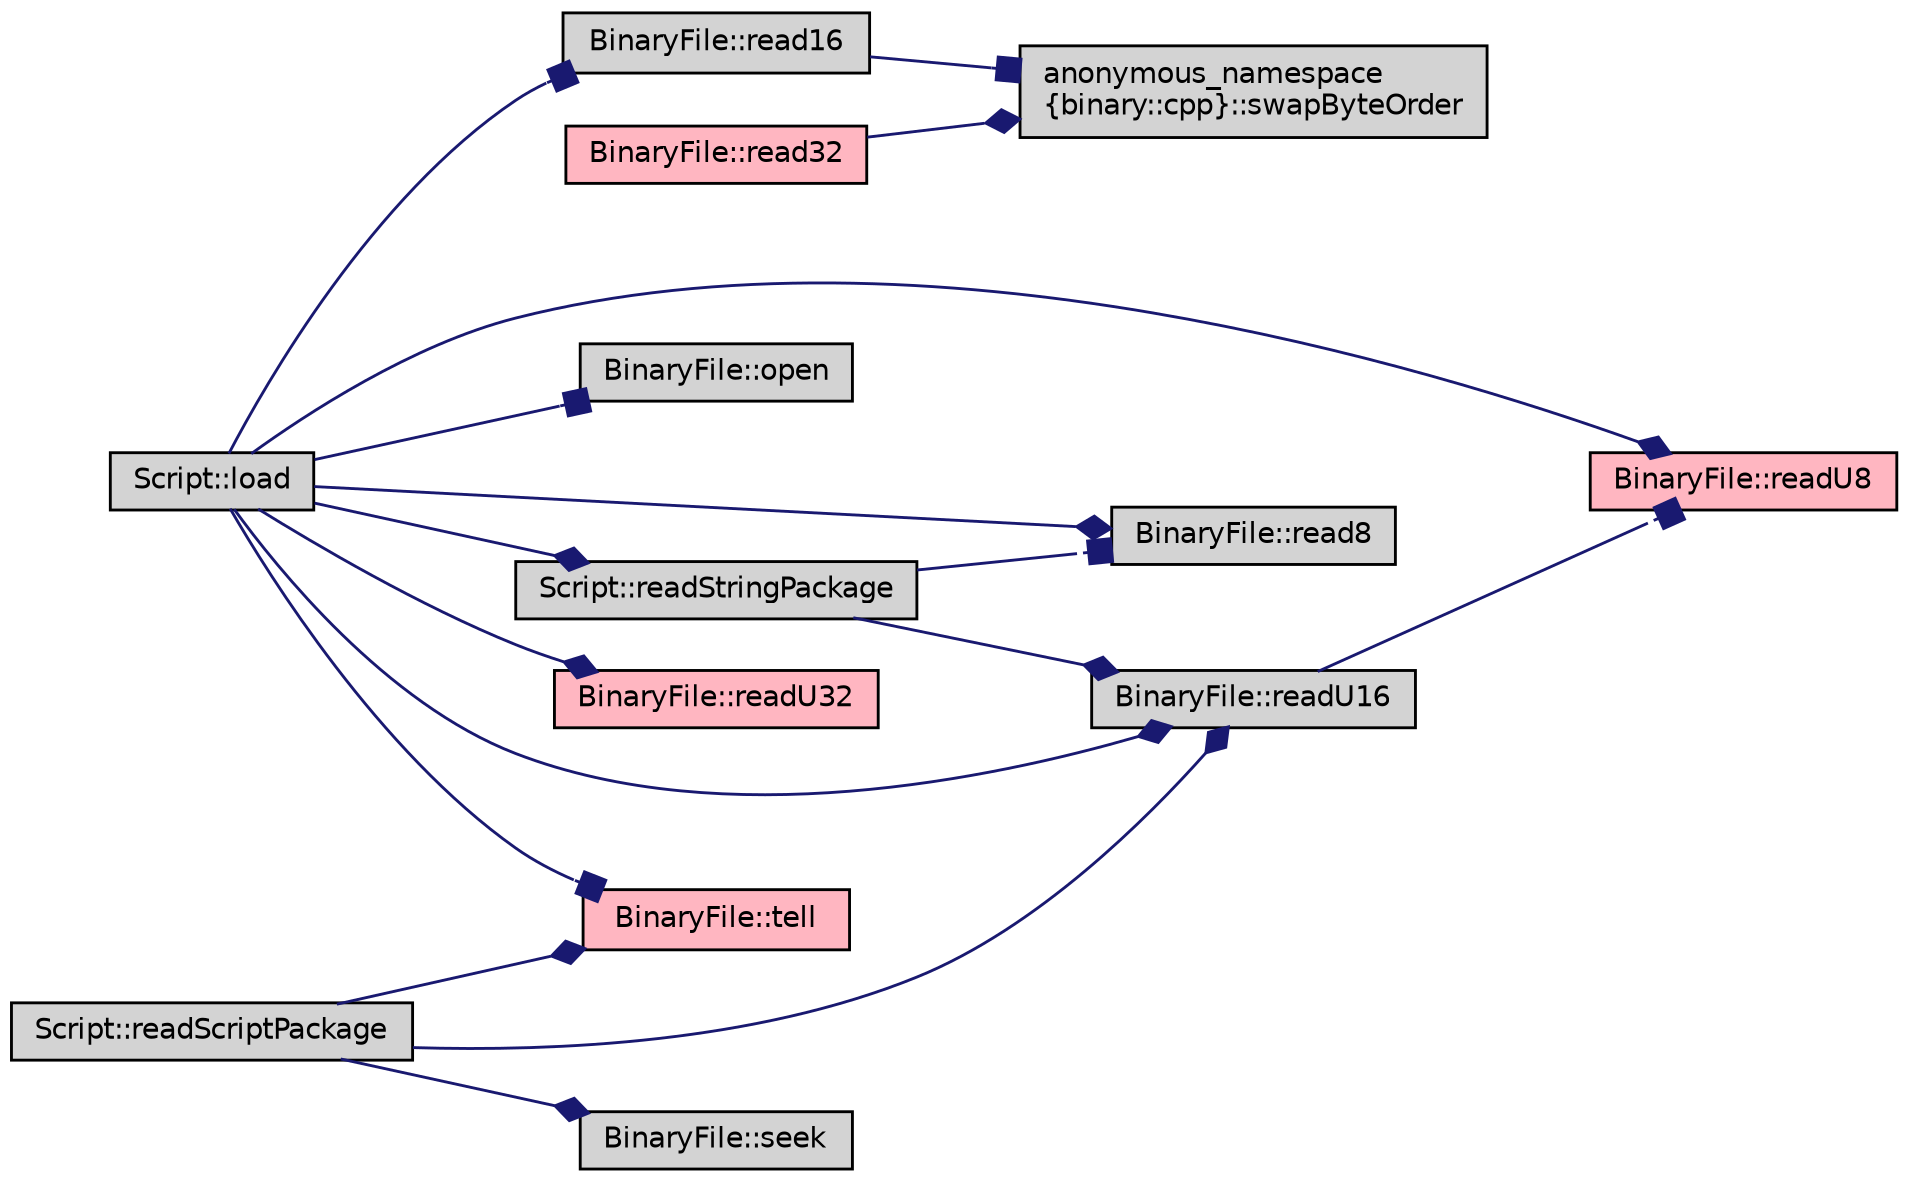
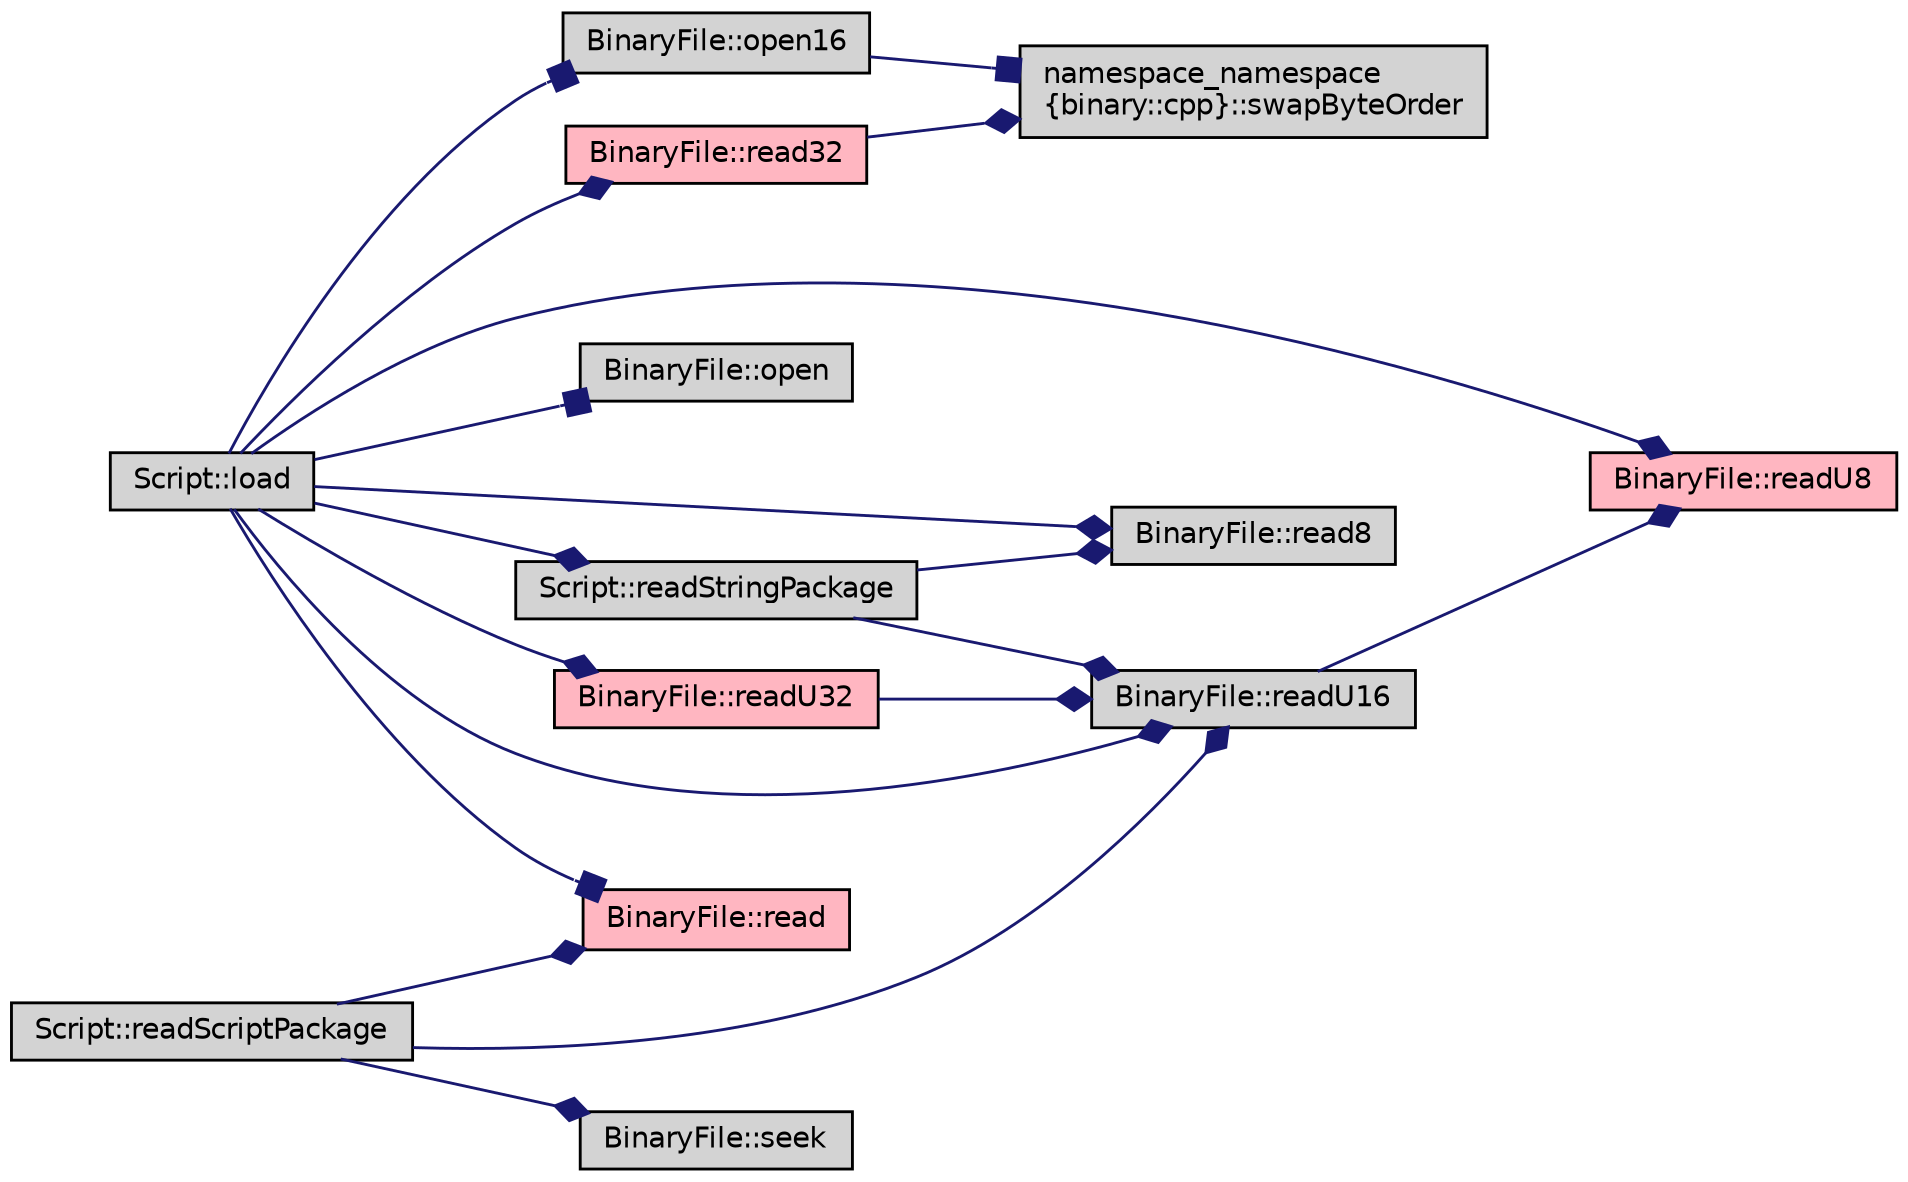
node "BinaryFile::read16": label "BinaryFile::read16" -> "BinaryFile::open16"
node "anonymous_namespace {binary::cpp}::swapByteOrder": label "anonymous_namespace {binary::cpp}::swapByteOrder" -> "namespace_namespace {binary::cpp}::swapByteOrder"
edge "Script::load" -> "BinaryFile::read32": added
edge "Script::readStringPackage" -> "BinaryFile::read8": arrowhead box -> diamond
edge "BinaryFile::readU16" -> "BinaryFile::readU8": arrowhead box -> diamond
edge "BinaryFile::readU32" -> "BinaryFile::readU16": added
node "BinaryFile::tell": label "BinaryFile::tell" -> "BinaryFile::read"
